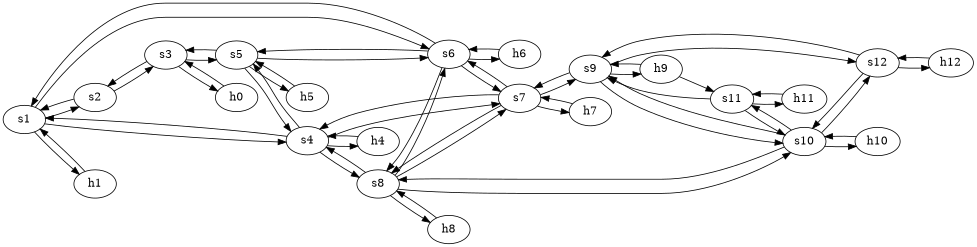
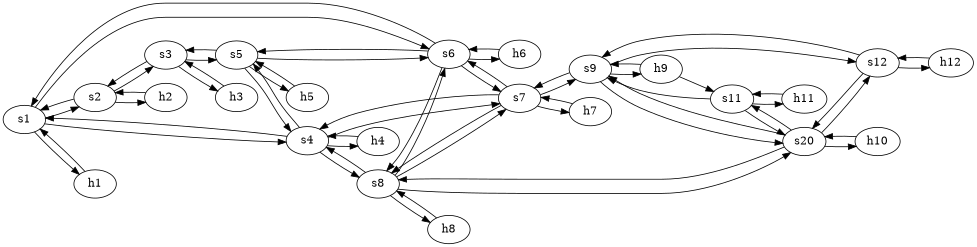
node "h2": added
node "h0": label "h0" -> "h3"
node "s10": label "s10" -> "s20"
